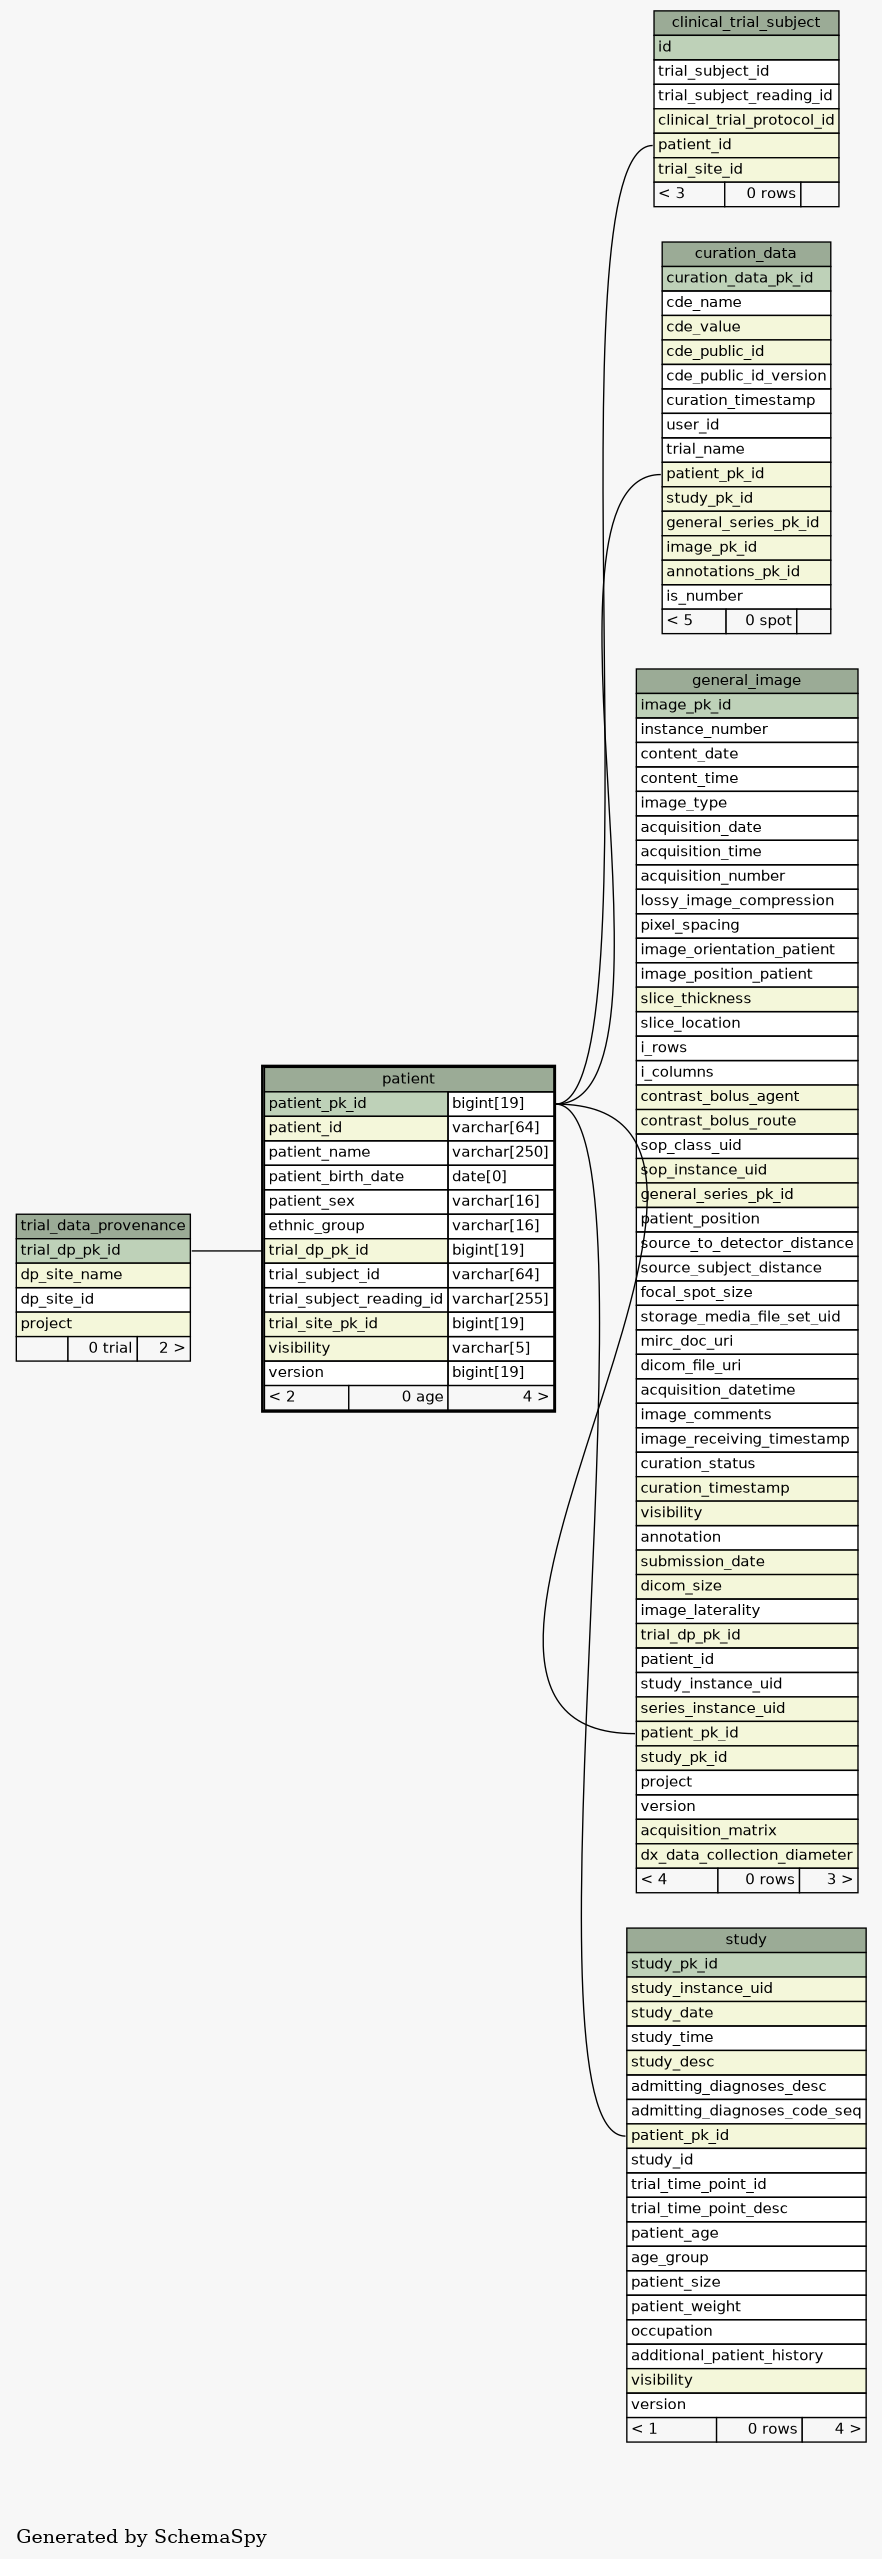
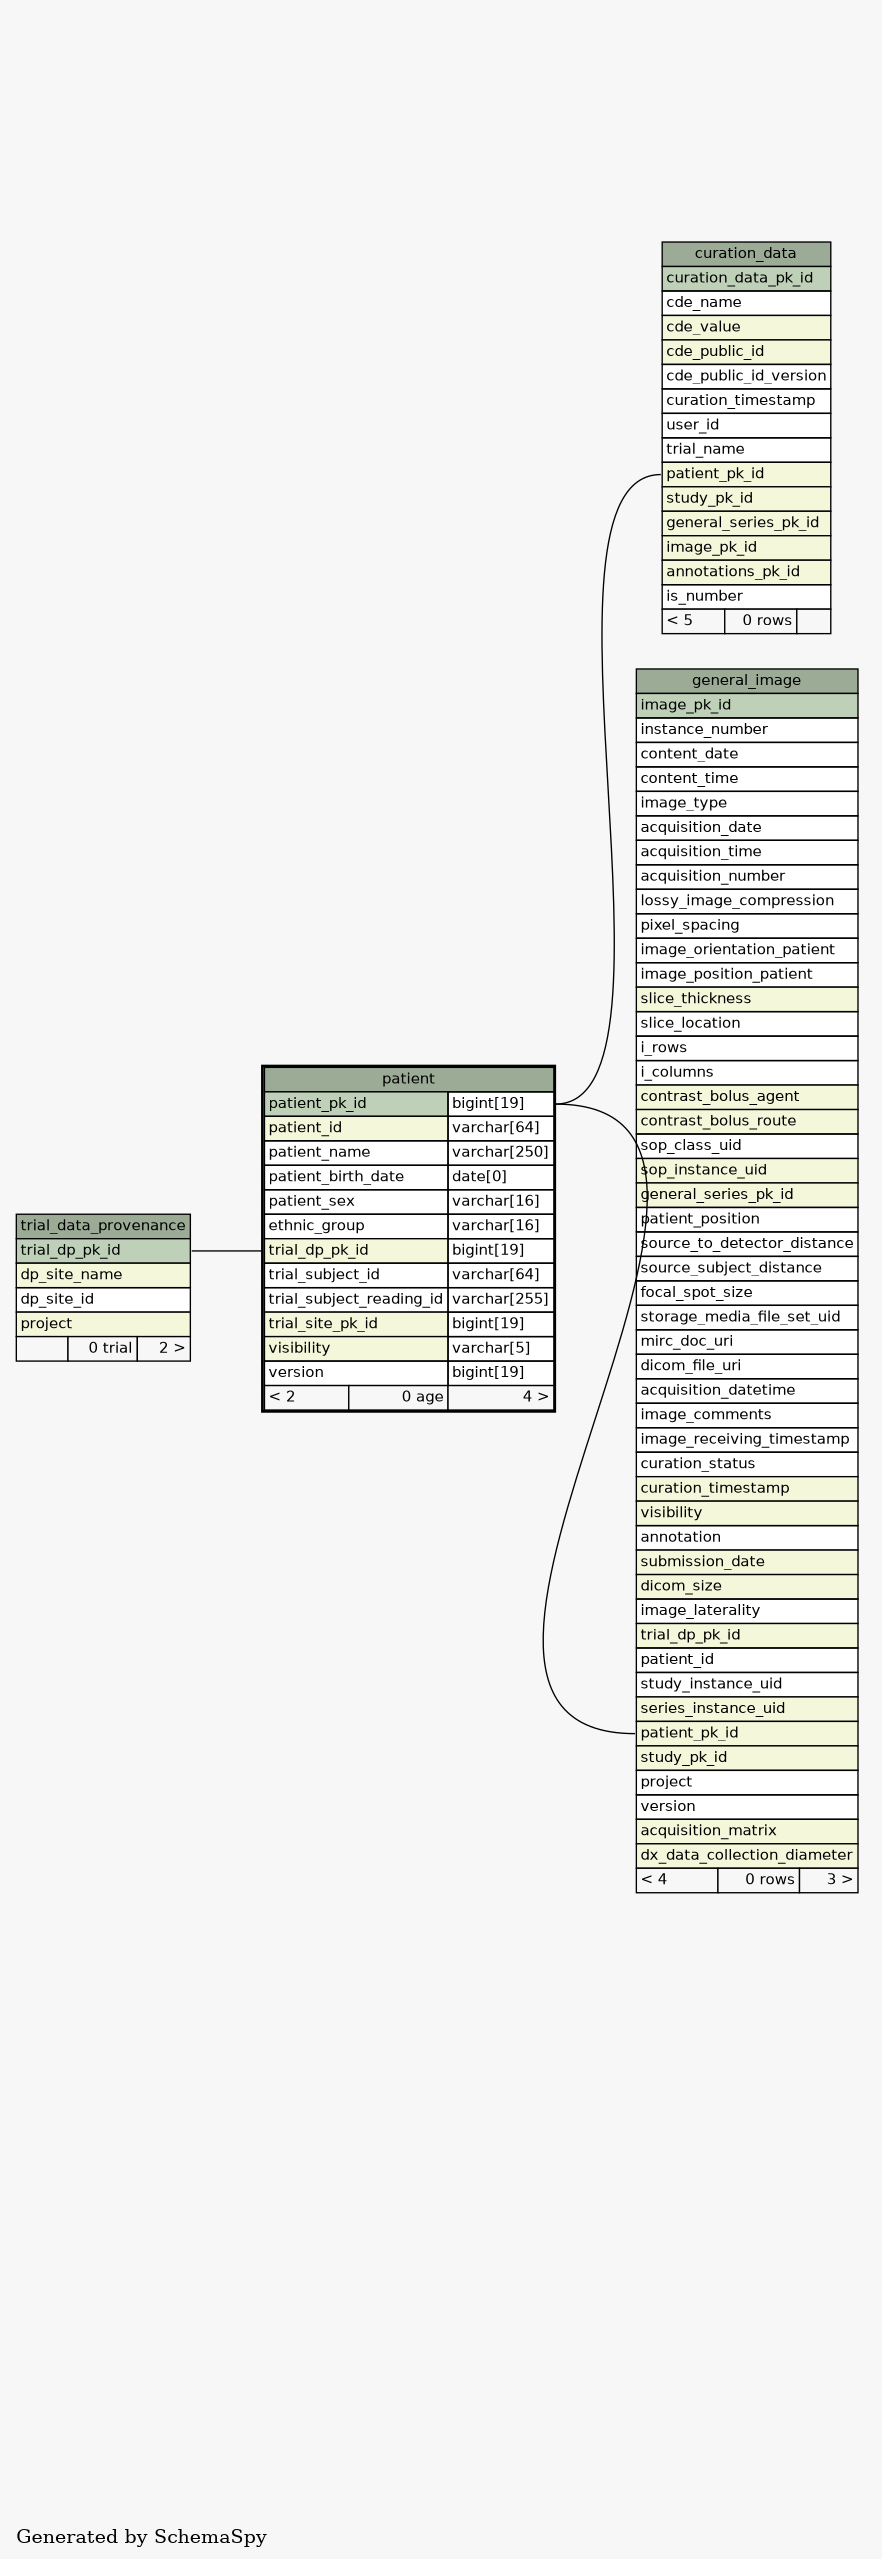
node "clinical_trial_subject": removed
node "curation_data": text "0 spot" -> "0 rows"
node "study": removed
